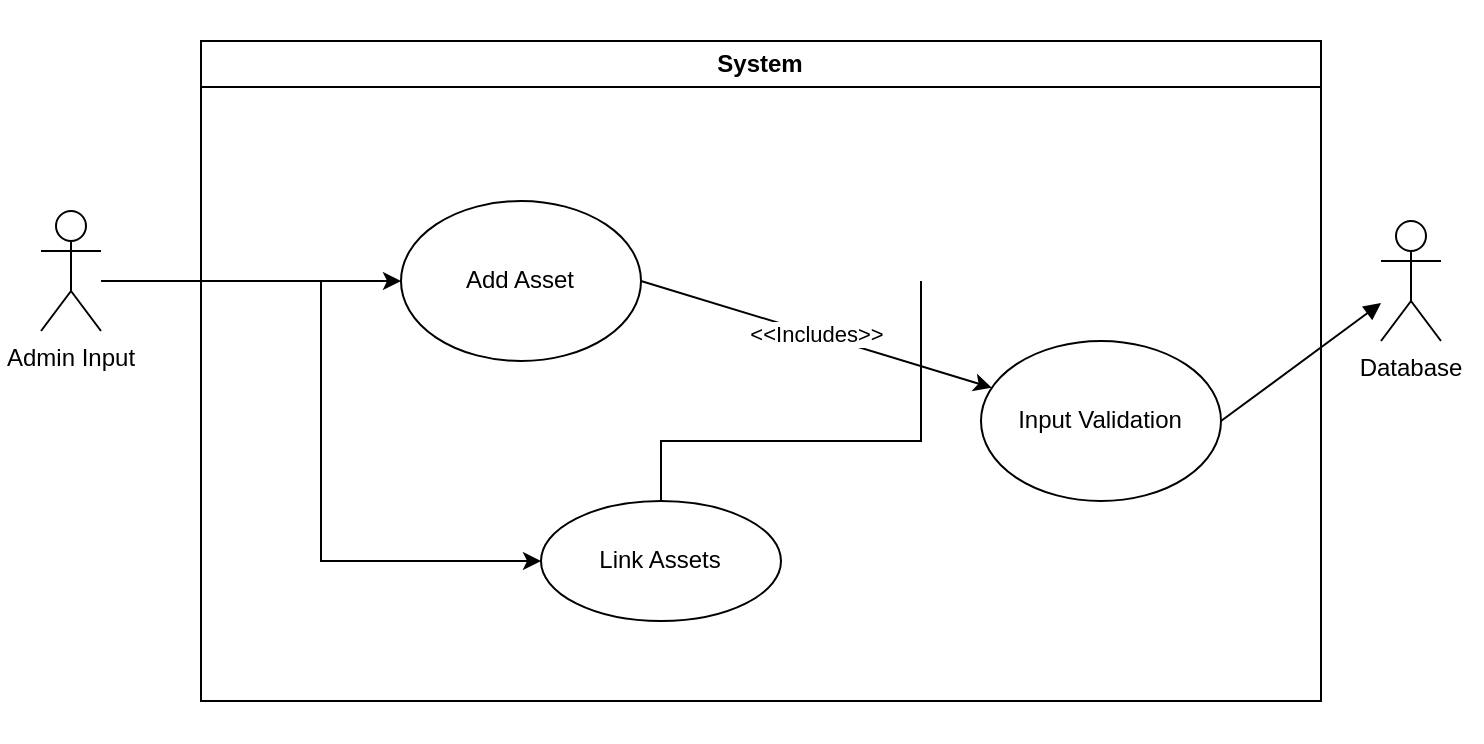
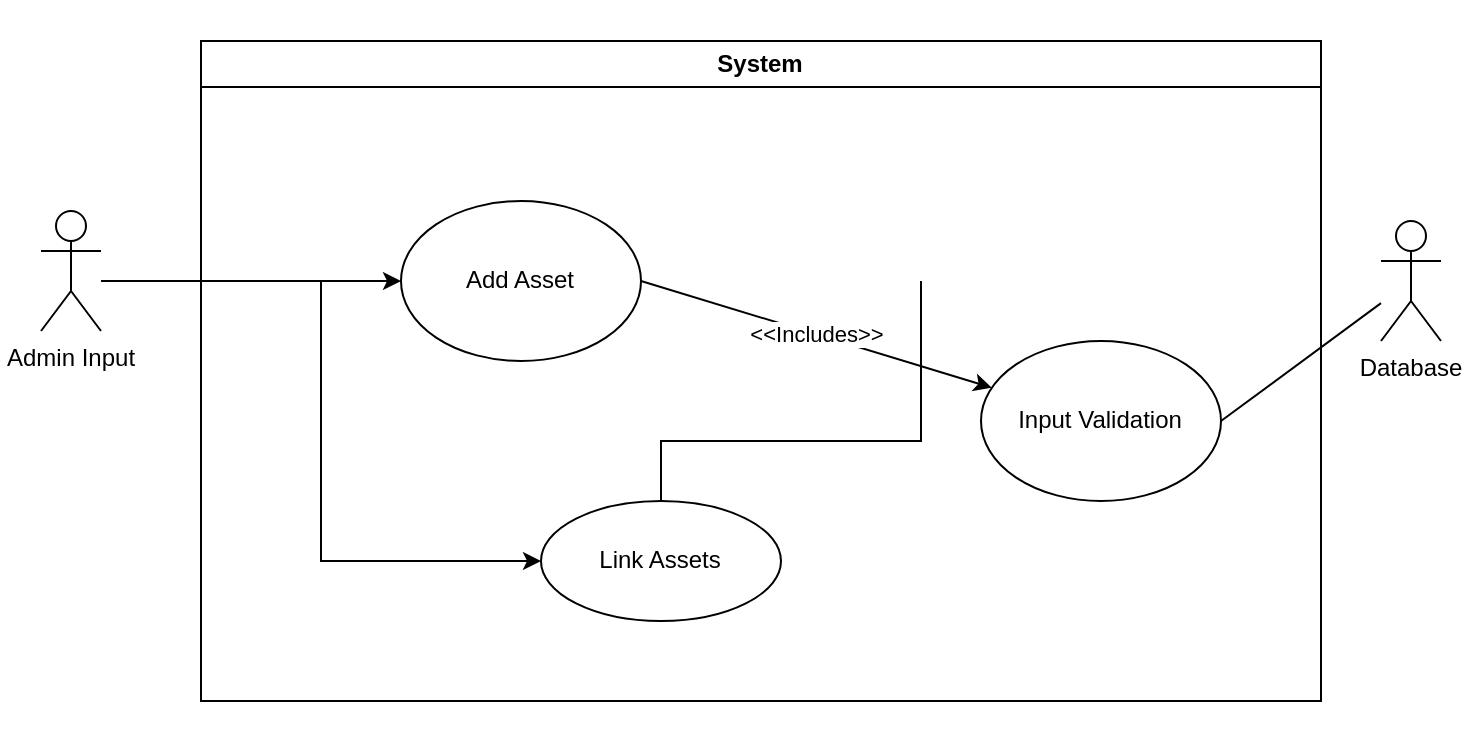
edge "Input Validation" -> "Database": arrowhead block -> none
